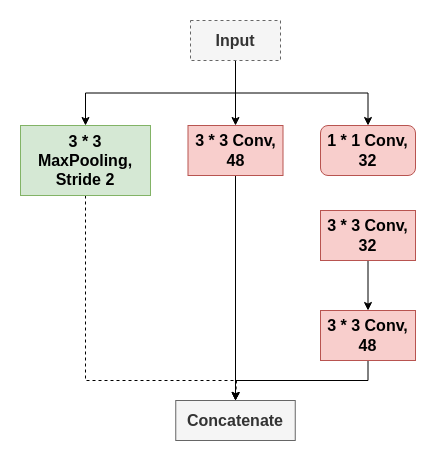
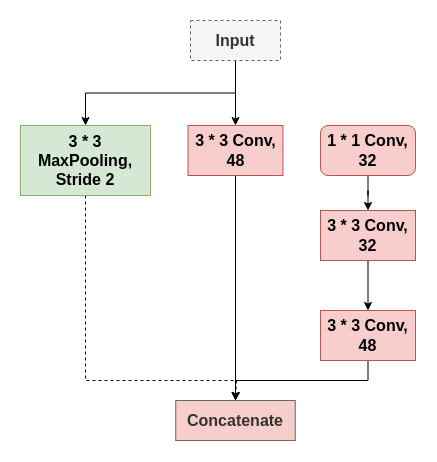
edge "Input" -> "1 * 1 Conv, 32": removed
edge "1 * 1 Conv, 32" -> "3 * 3 Conv, 32": added
node "Concatenate": fillcolor #f5f5f5 -> #f8cecc
